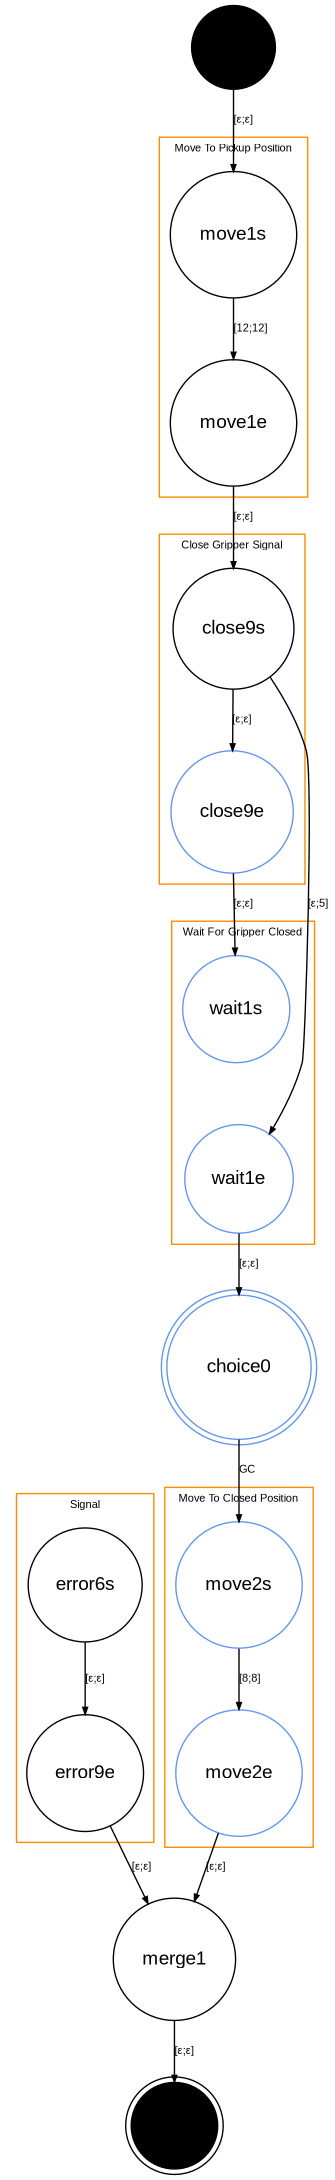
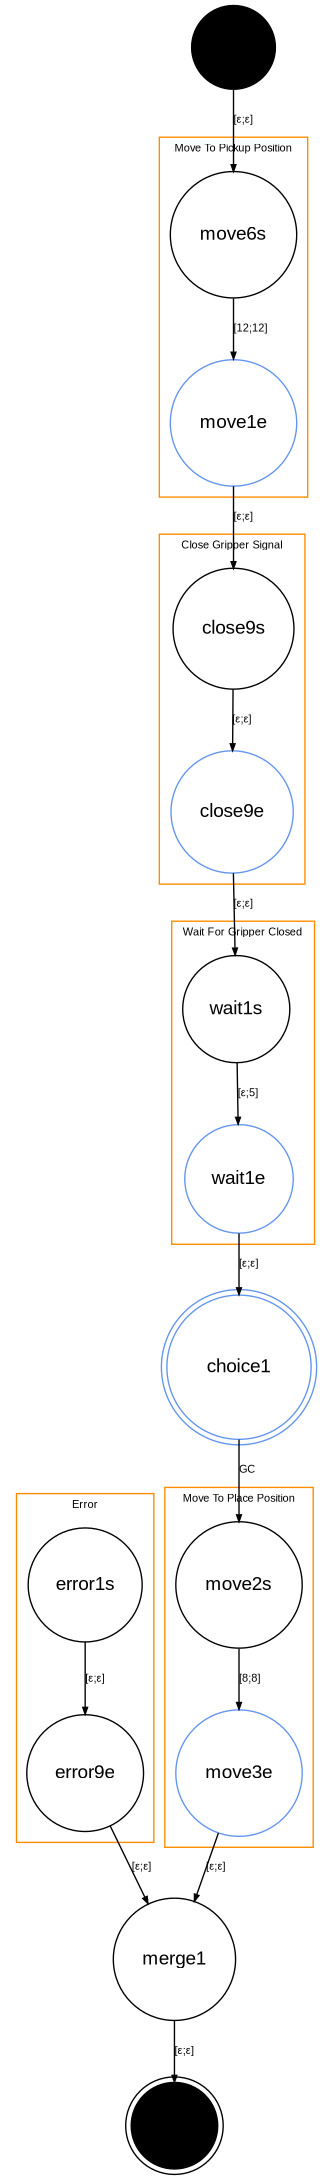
node "move1s": label "move1s" -> "move6s"
node "move1e": color black -> cornflowerblue
edge "close9s" -> "wait1e": now "wait1s" -> "wait1e"
node "wait1s": color cornflowerblue -> black
node "choice0": label "choice0" -> "choice1"
cluster "Move To Closed Position": label "Move To Closed Position" -> "Move To Place Position"
cluster "Signal": label "Signal" -> "Error"
node "error6s": label "error6s" -> "error1s"
node "move2s": color cornflowerblue -> black
node "move2e": label "move2e" -> "move3e"
